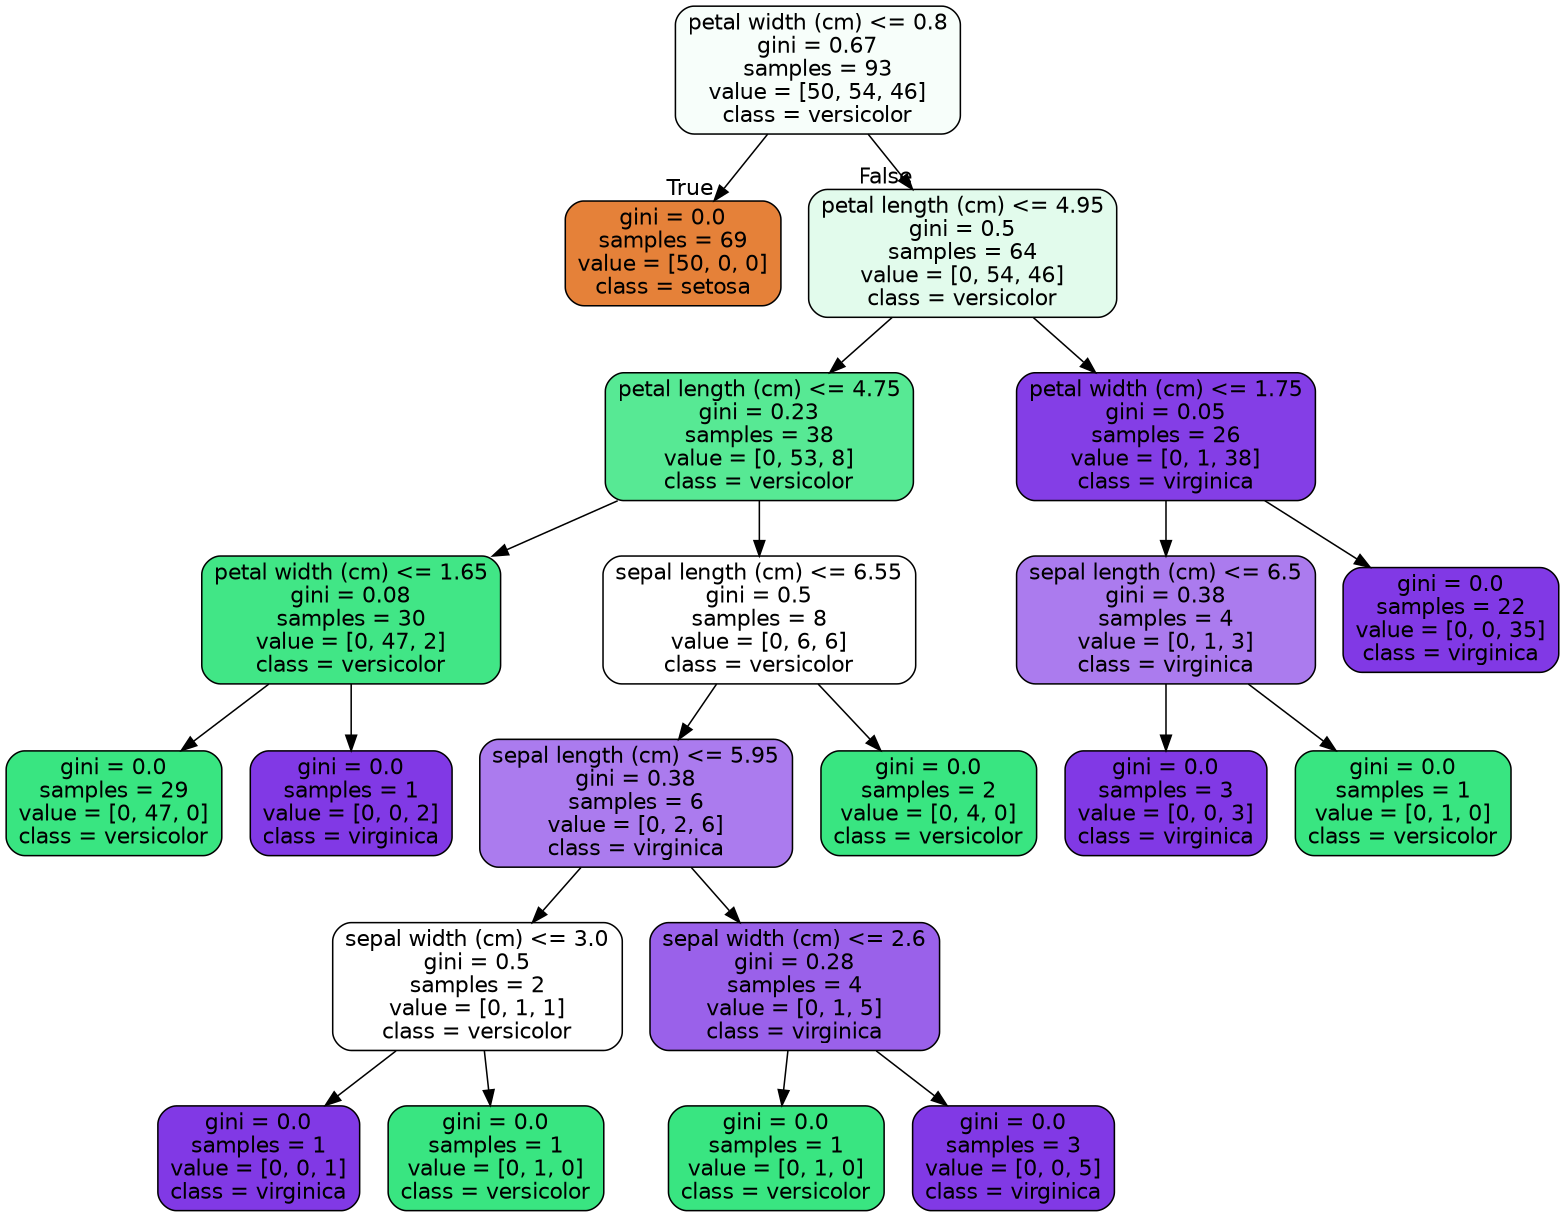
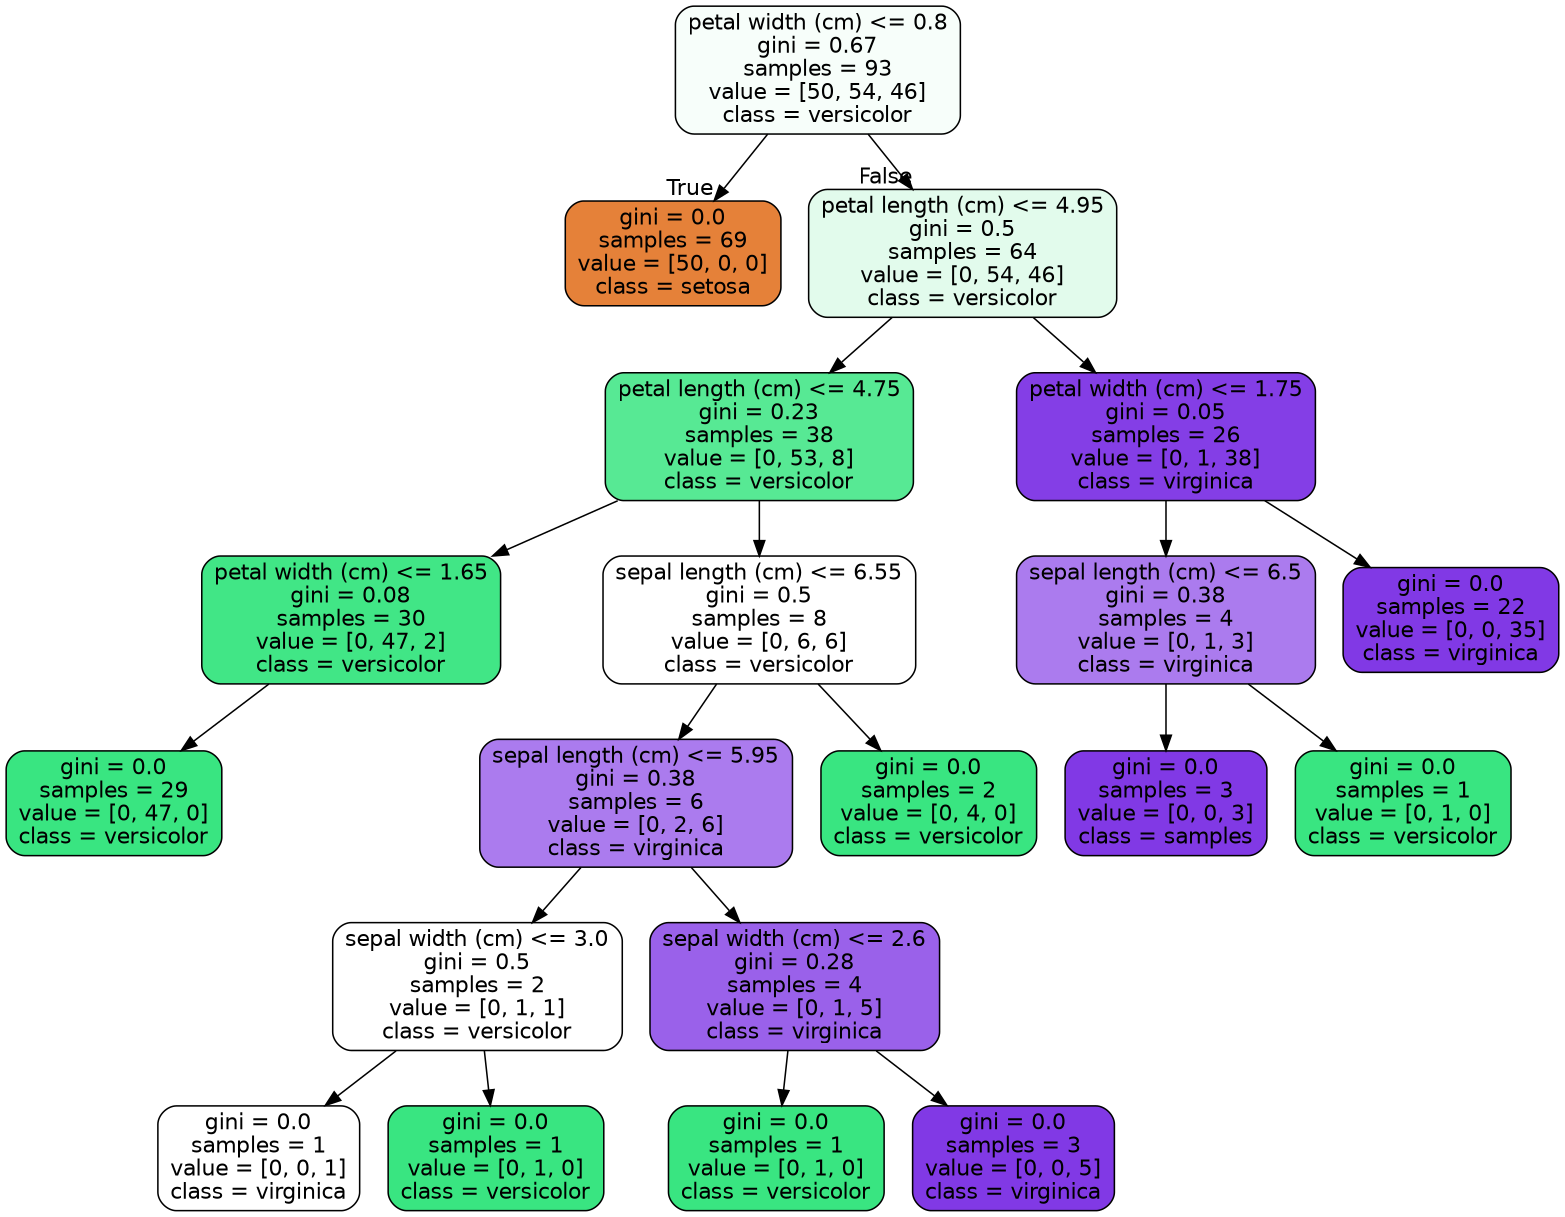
node "gini = 0.0 samples = 1 value = [0, 0, 2] class = virginica": removed
node "gini = 0.0 samples = 3 value = [0, 0, 3] class = virginica": label "gini = 0.0 samples = 3 value = [0, 0, 3] class = virginica" -> "gini = 0.0 samples = 3 value = [0, 0, 3] class = samples"
node "gini = 0.0 samples = 1 value = [0, 0, 1] class = virginica": fillcolor #8139e5 -> #ffffff
